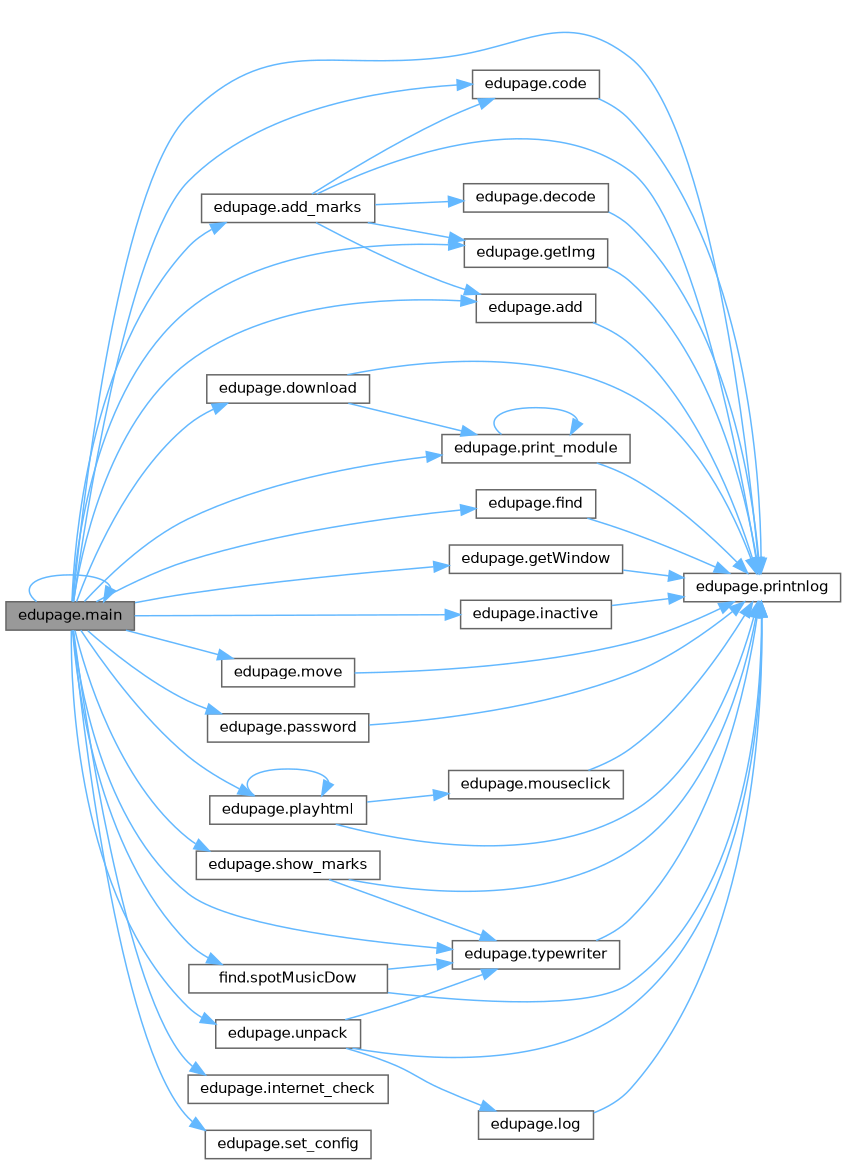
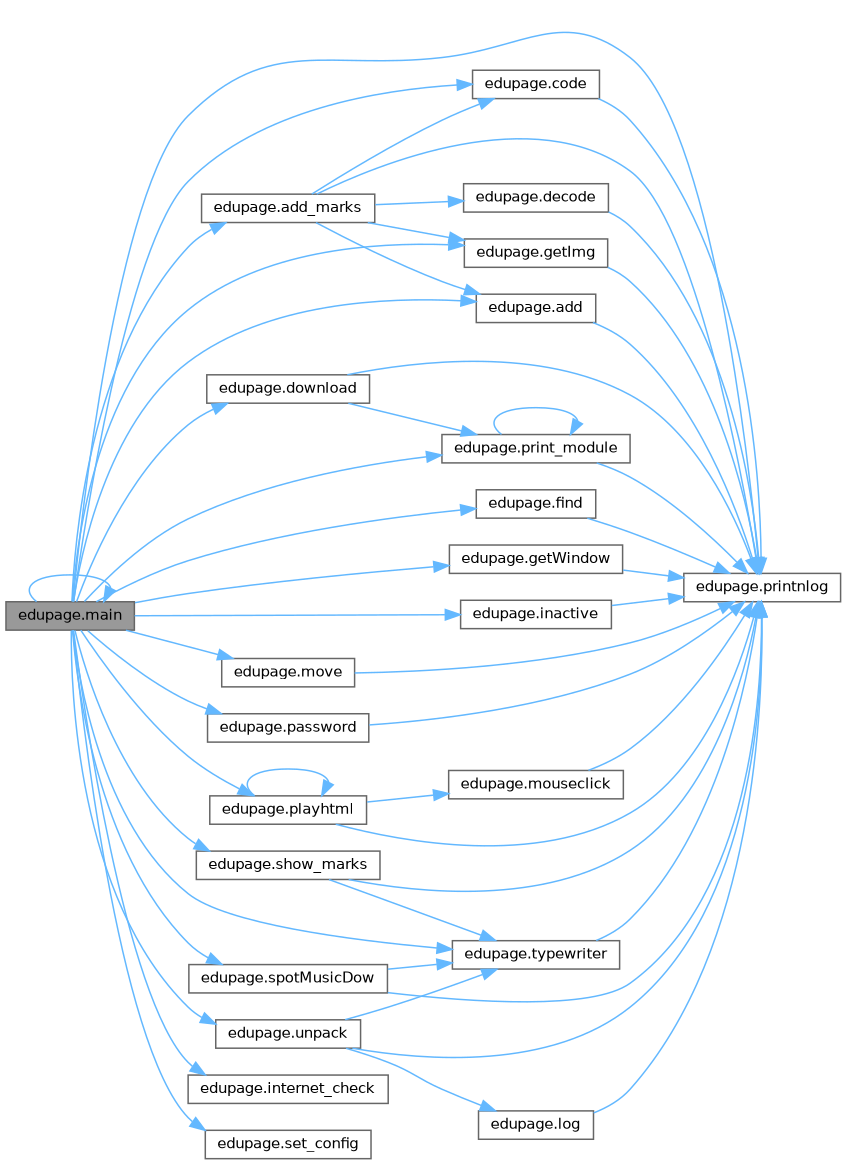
node "find.spotMusicDow": label "find.spotMusicDow" -> "edupage.spotMusicDow"
